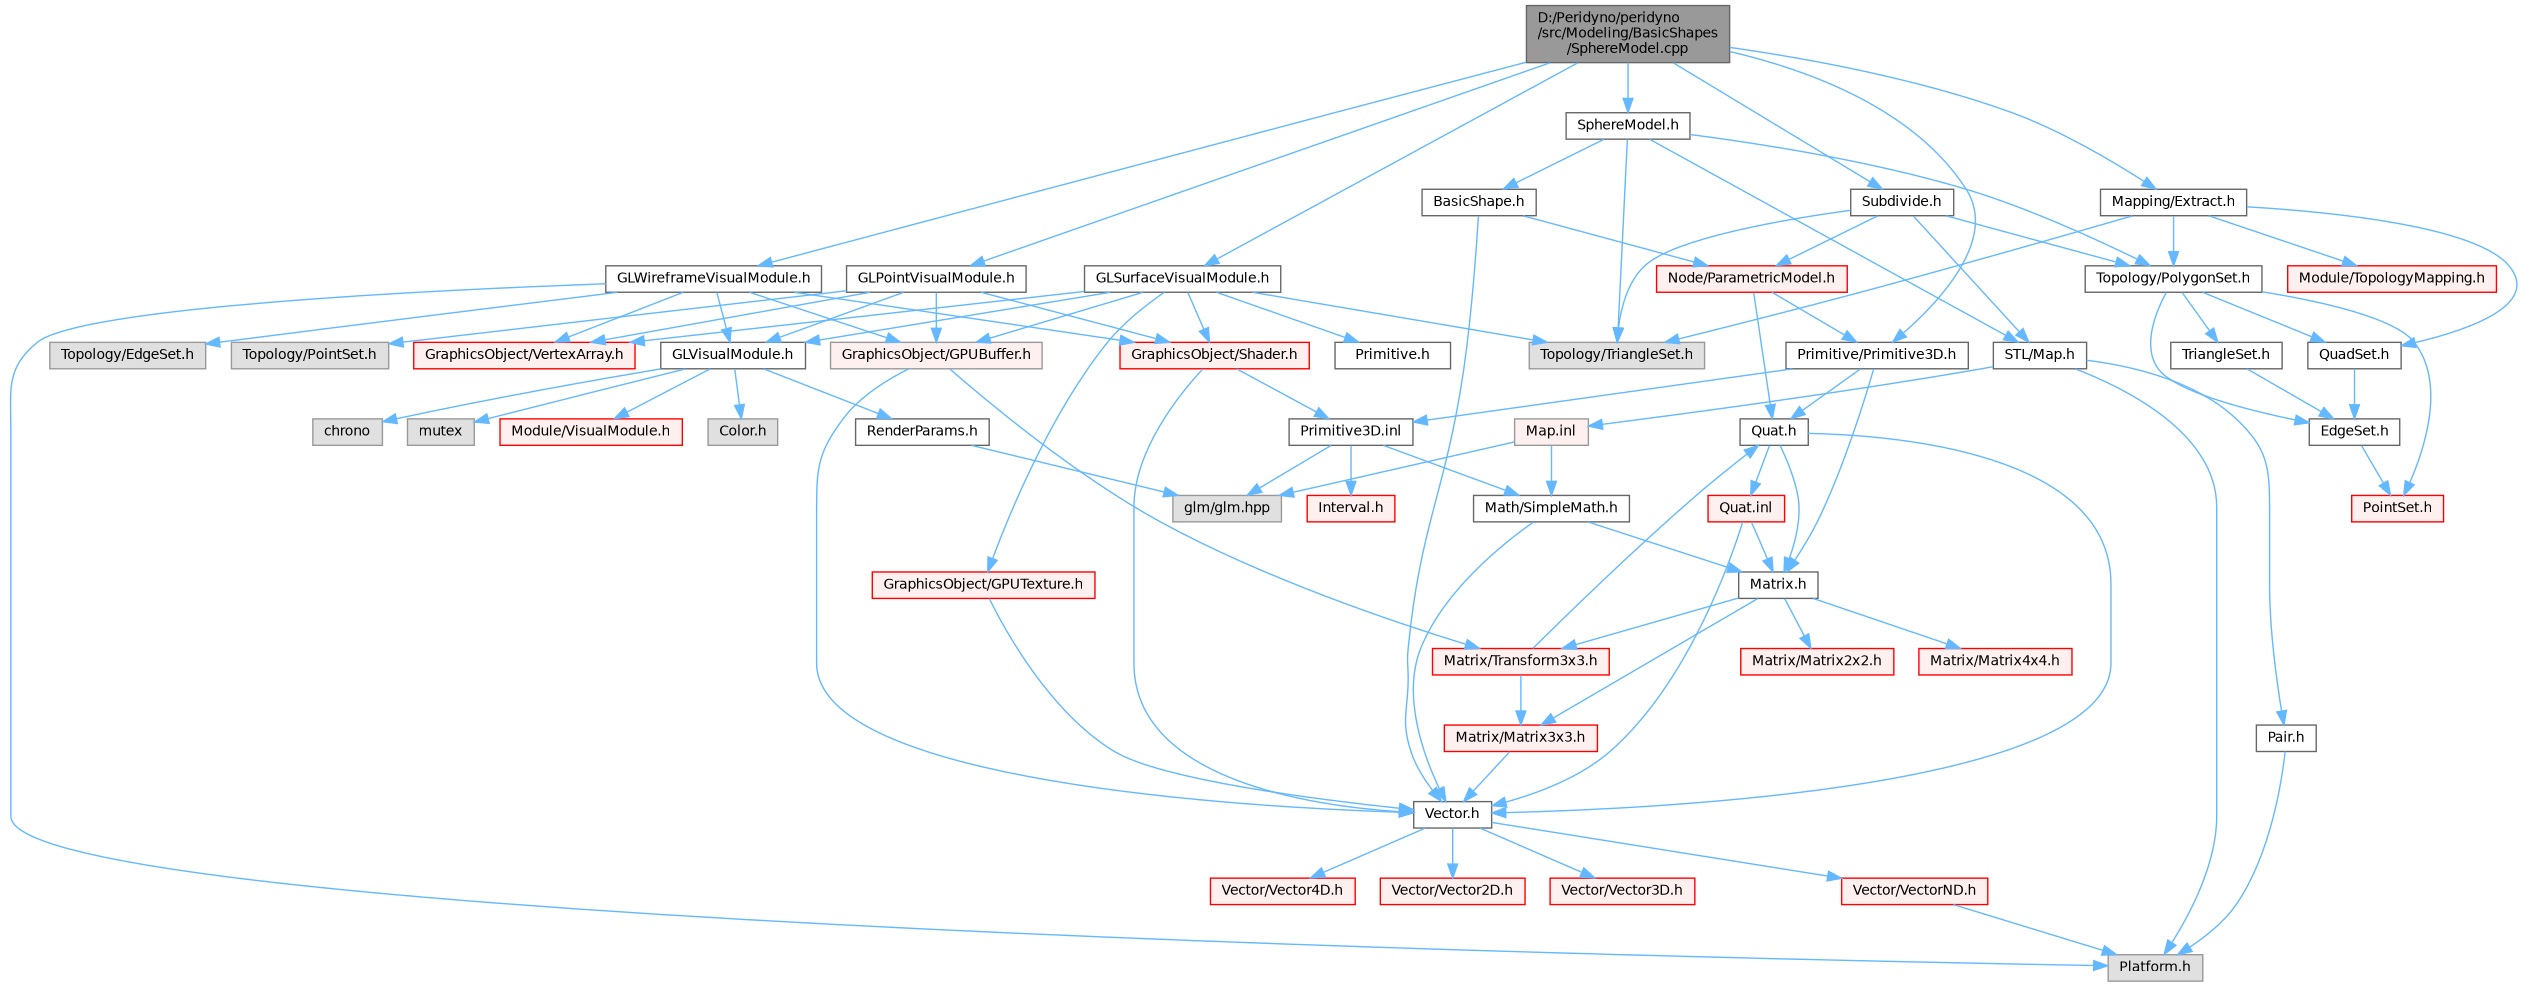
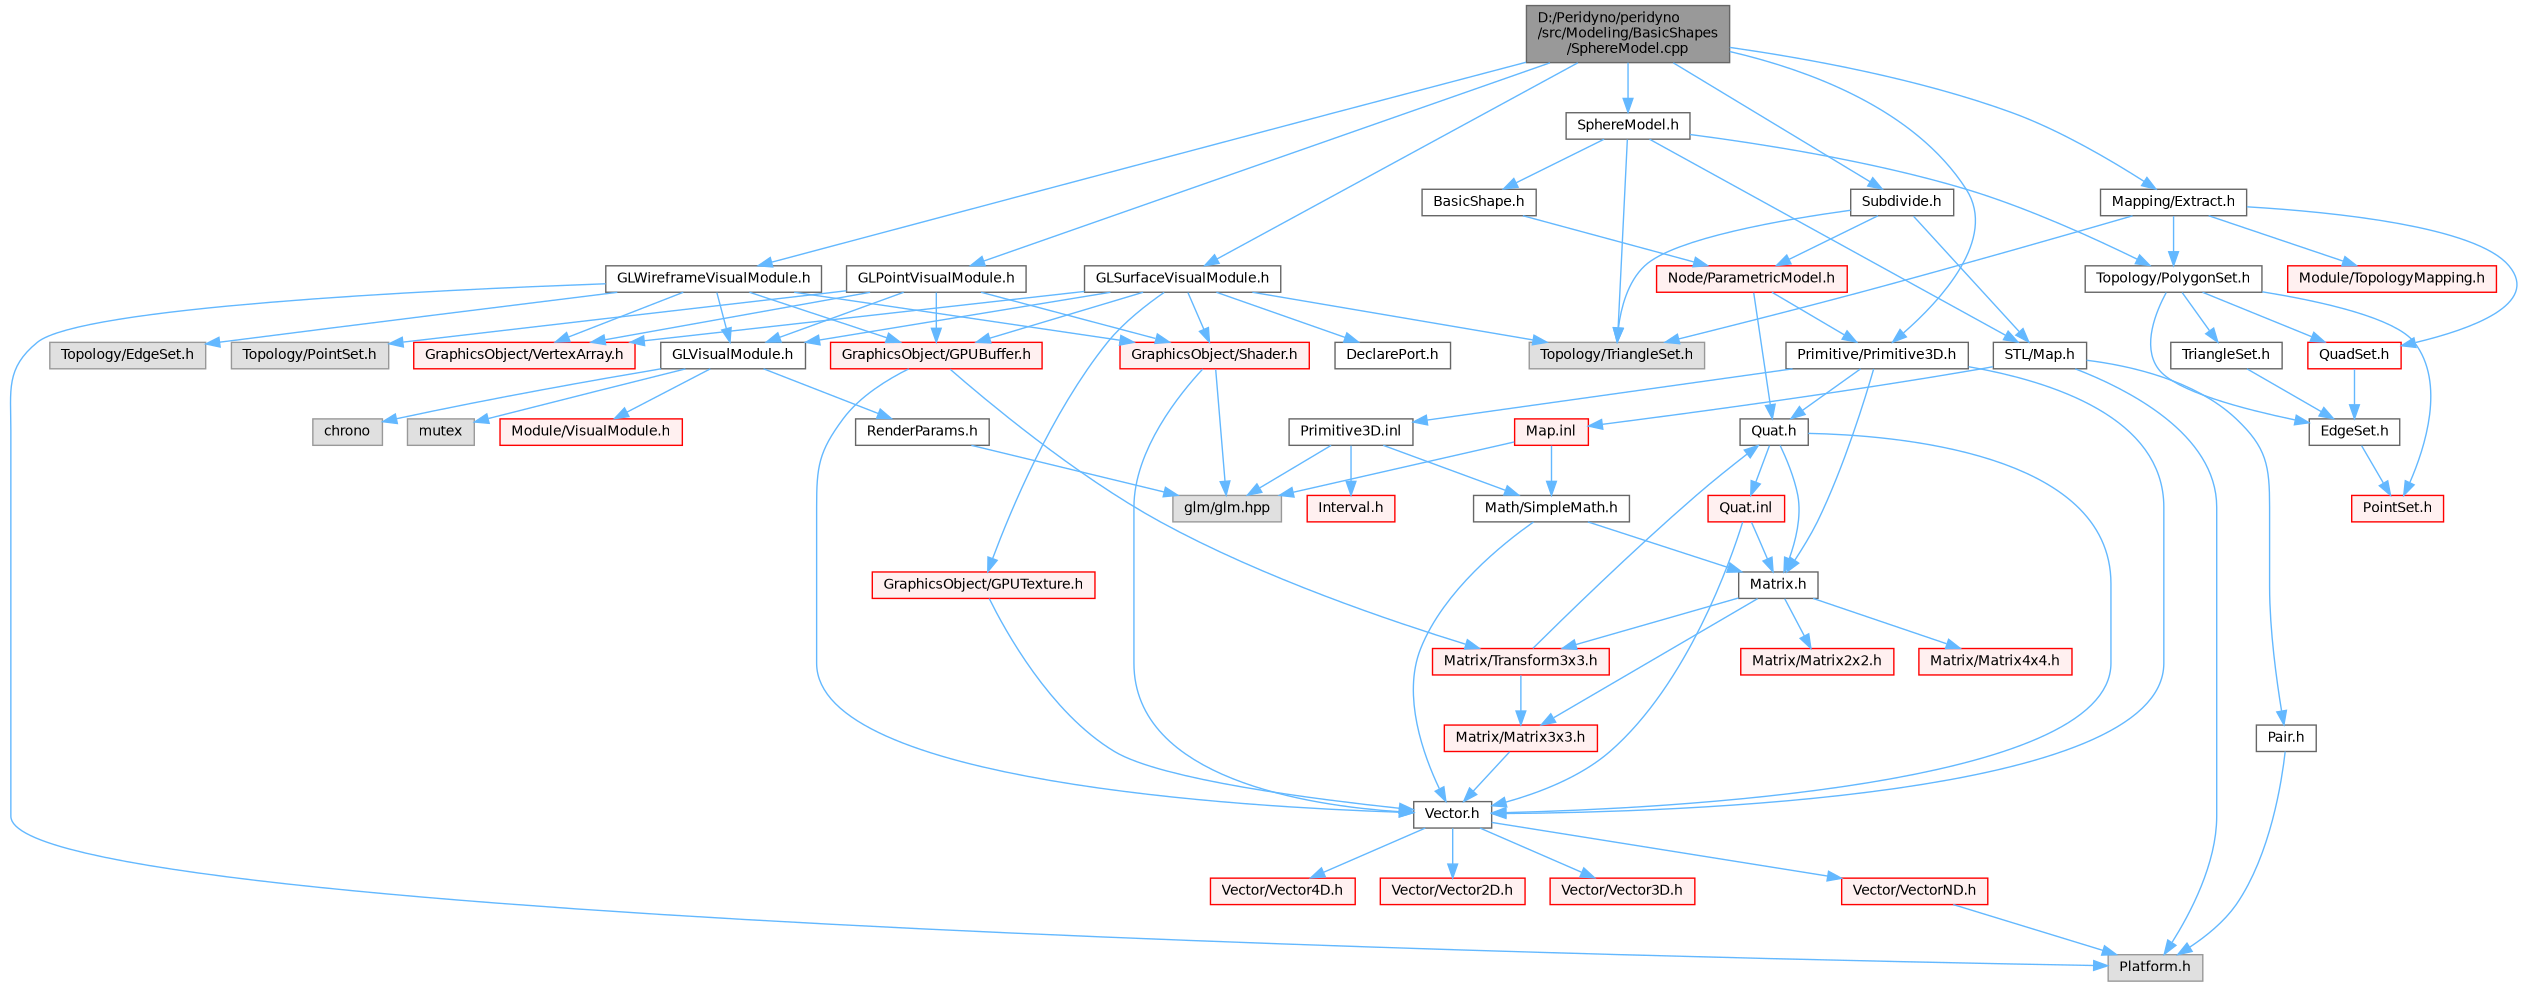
edge "Subdivide.h" -> "Topology/PolygonSet.h": removed
node "GraphicsObject/GPUBuffer.h": color grey60 -> red
node "Primitive.h": label "Primitive.h" -> "DeclarePort.h"
node "QuadSet.h": color grey40 -> red
edge "GraphicsObject/Shader.h" -> "Primitive3D.inl": now "GraphicsObject/Shader.h" -> "glm/glm.hpp"
node "Color.h": removed
node "Map.inl": color grey60 -> red
edge "BasicShape.h" -> "Vector.h": now "Primitive/Primitive3D.h" -> "Vector.h"
